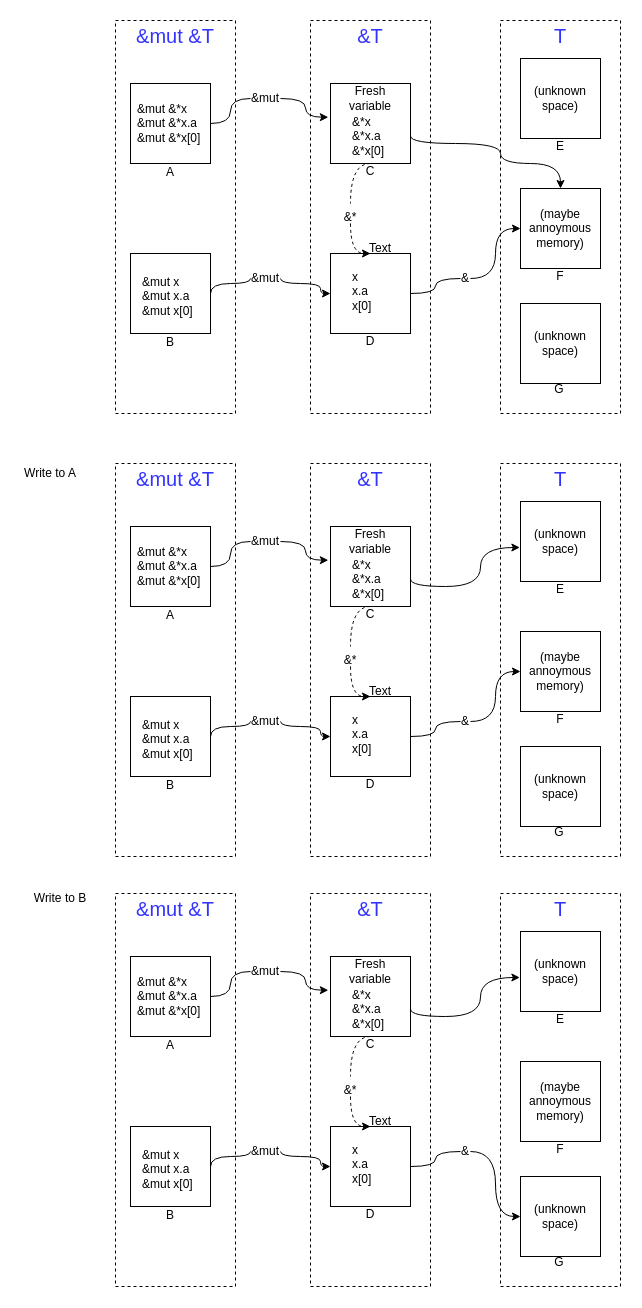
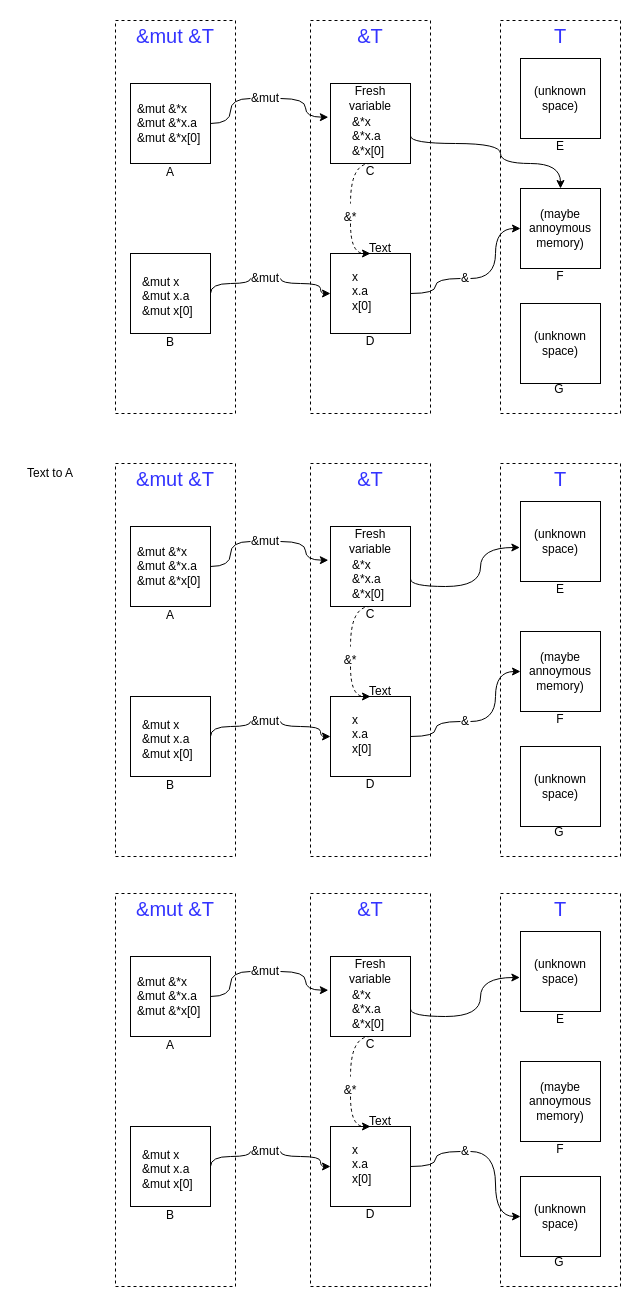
node "Write to A": label "Write to A" -> "Text to A"
node "Write to B": removed
